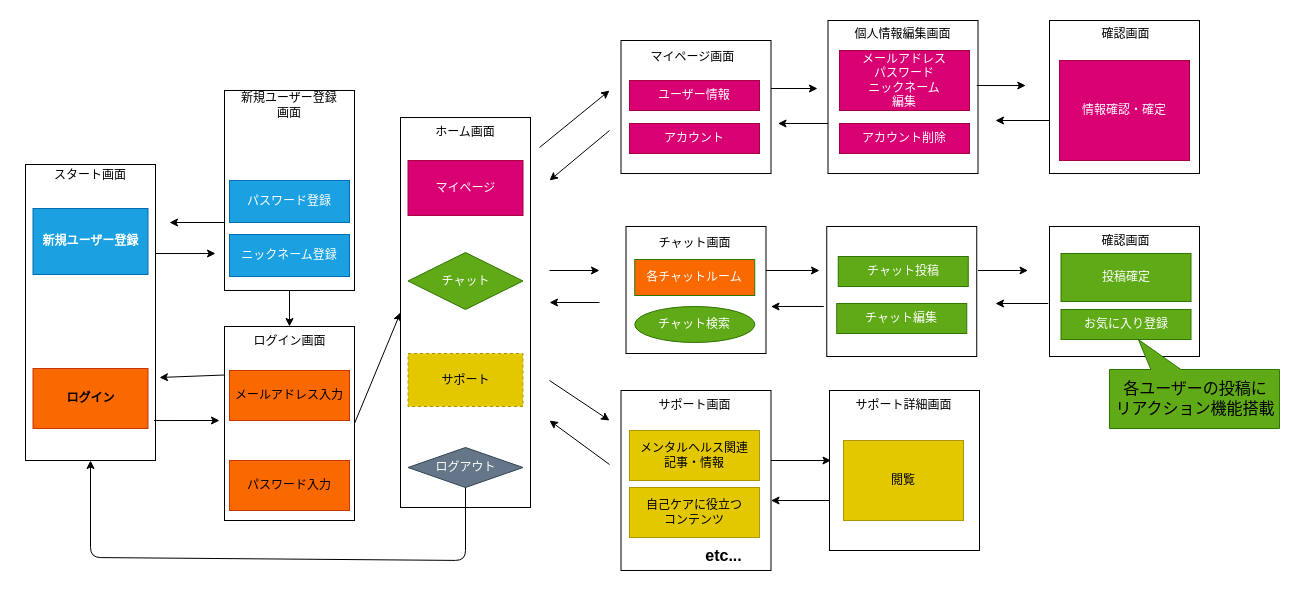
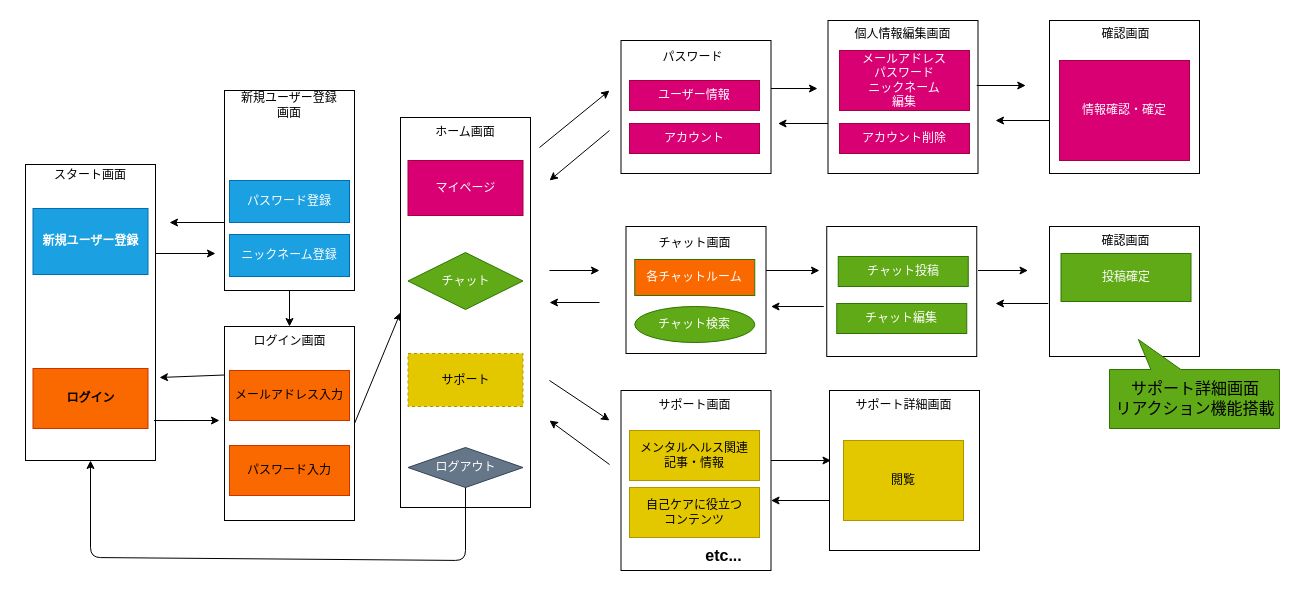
node "マイページ画面": label "マイページ画面" -> "パスワード"
node "お気に入り登録": removed
node "各ユーザーの投稿に リアクション機能搭載": label "各ユーザーの投稿に リアクション機能搭載" -> "サポート詳細画面 リアクション機能搭載"
node "パスワード入力": moved (290, 486) -> (290, 471)
